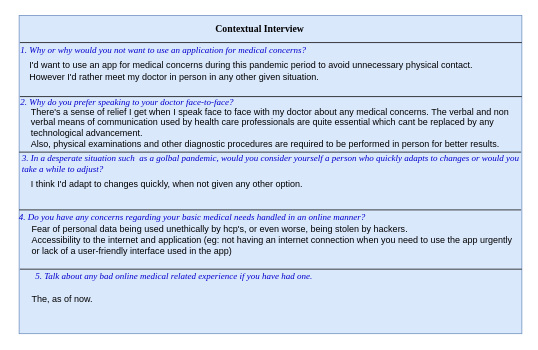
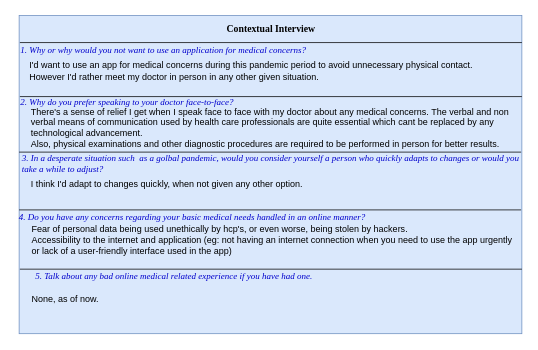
node "Contextual Interview": moved (260, 28) -> (271, 28)
node "The, as of now.": label "The, as of now." -> "None, as of now."
